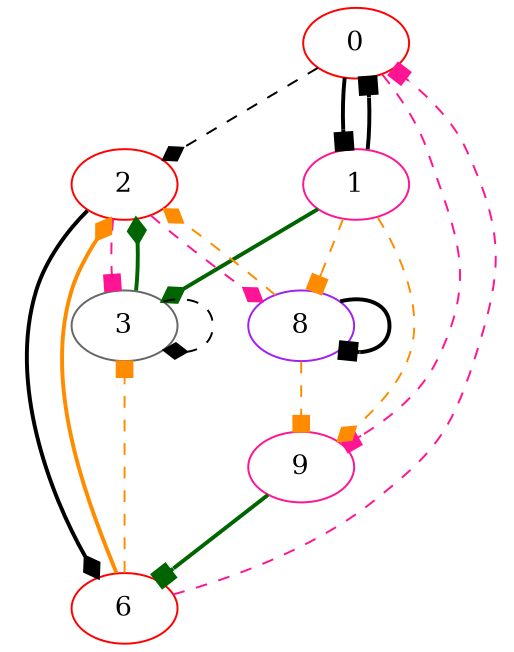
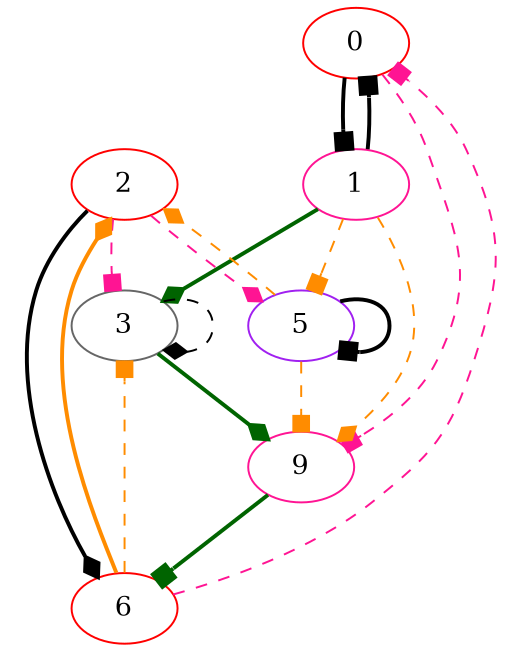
edge "0" -> "2": removed
edge "3" -> "2": now "3" -> "9"
node "8": label "8" -> "5"
